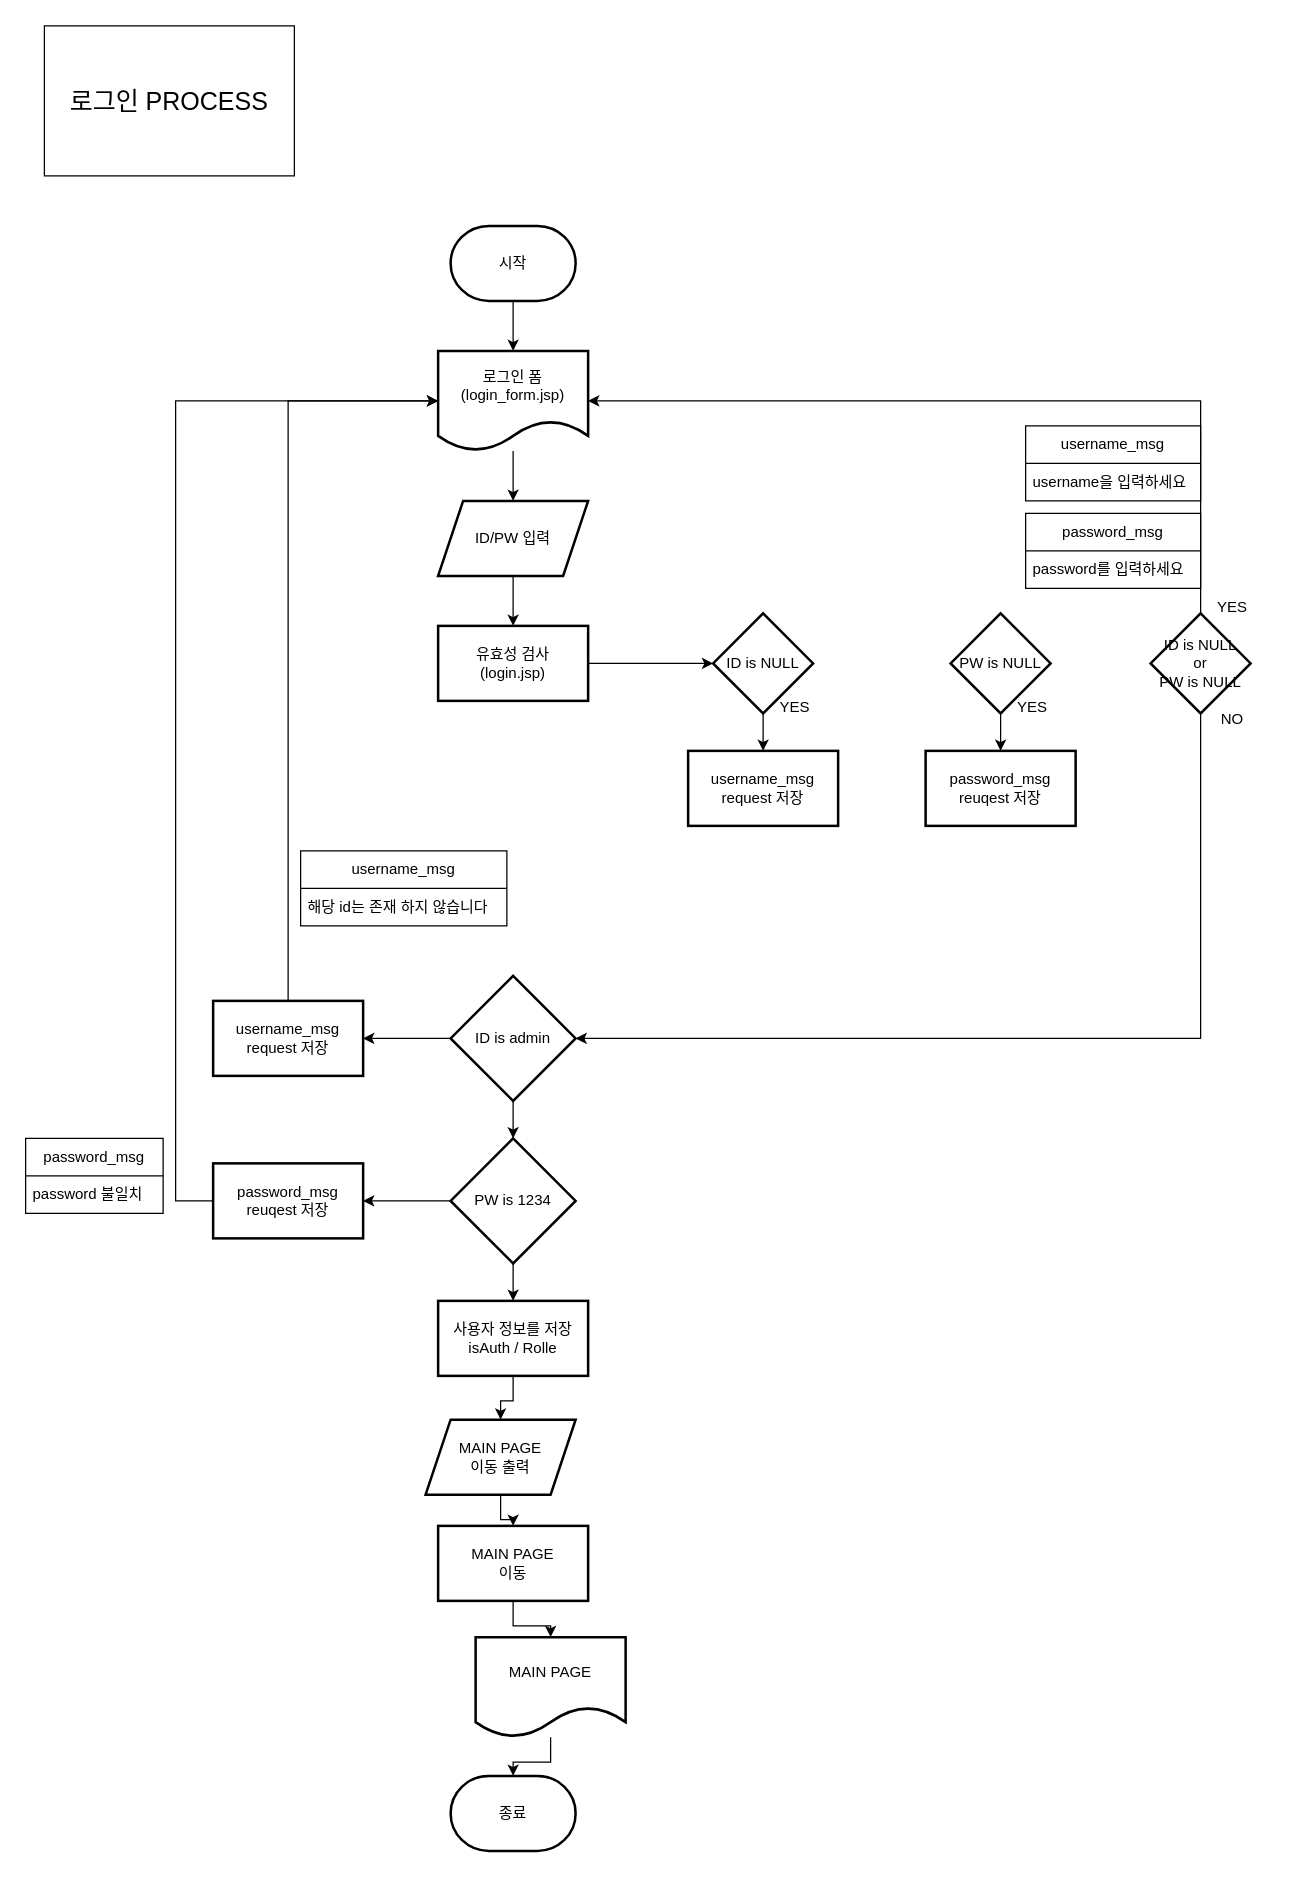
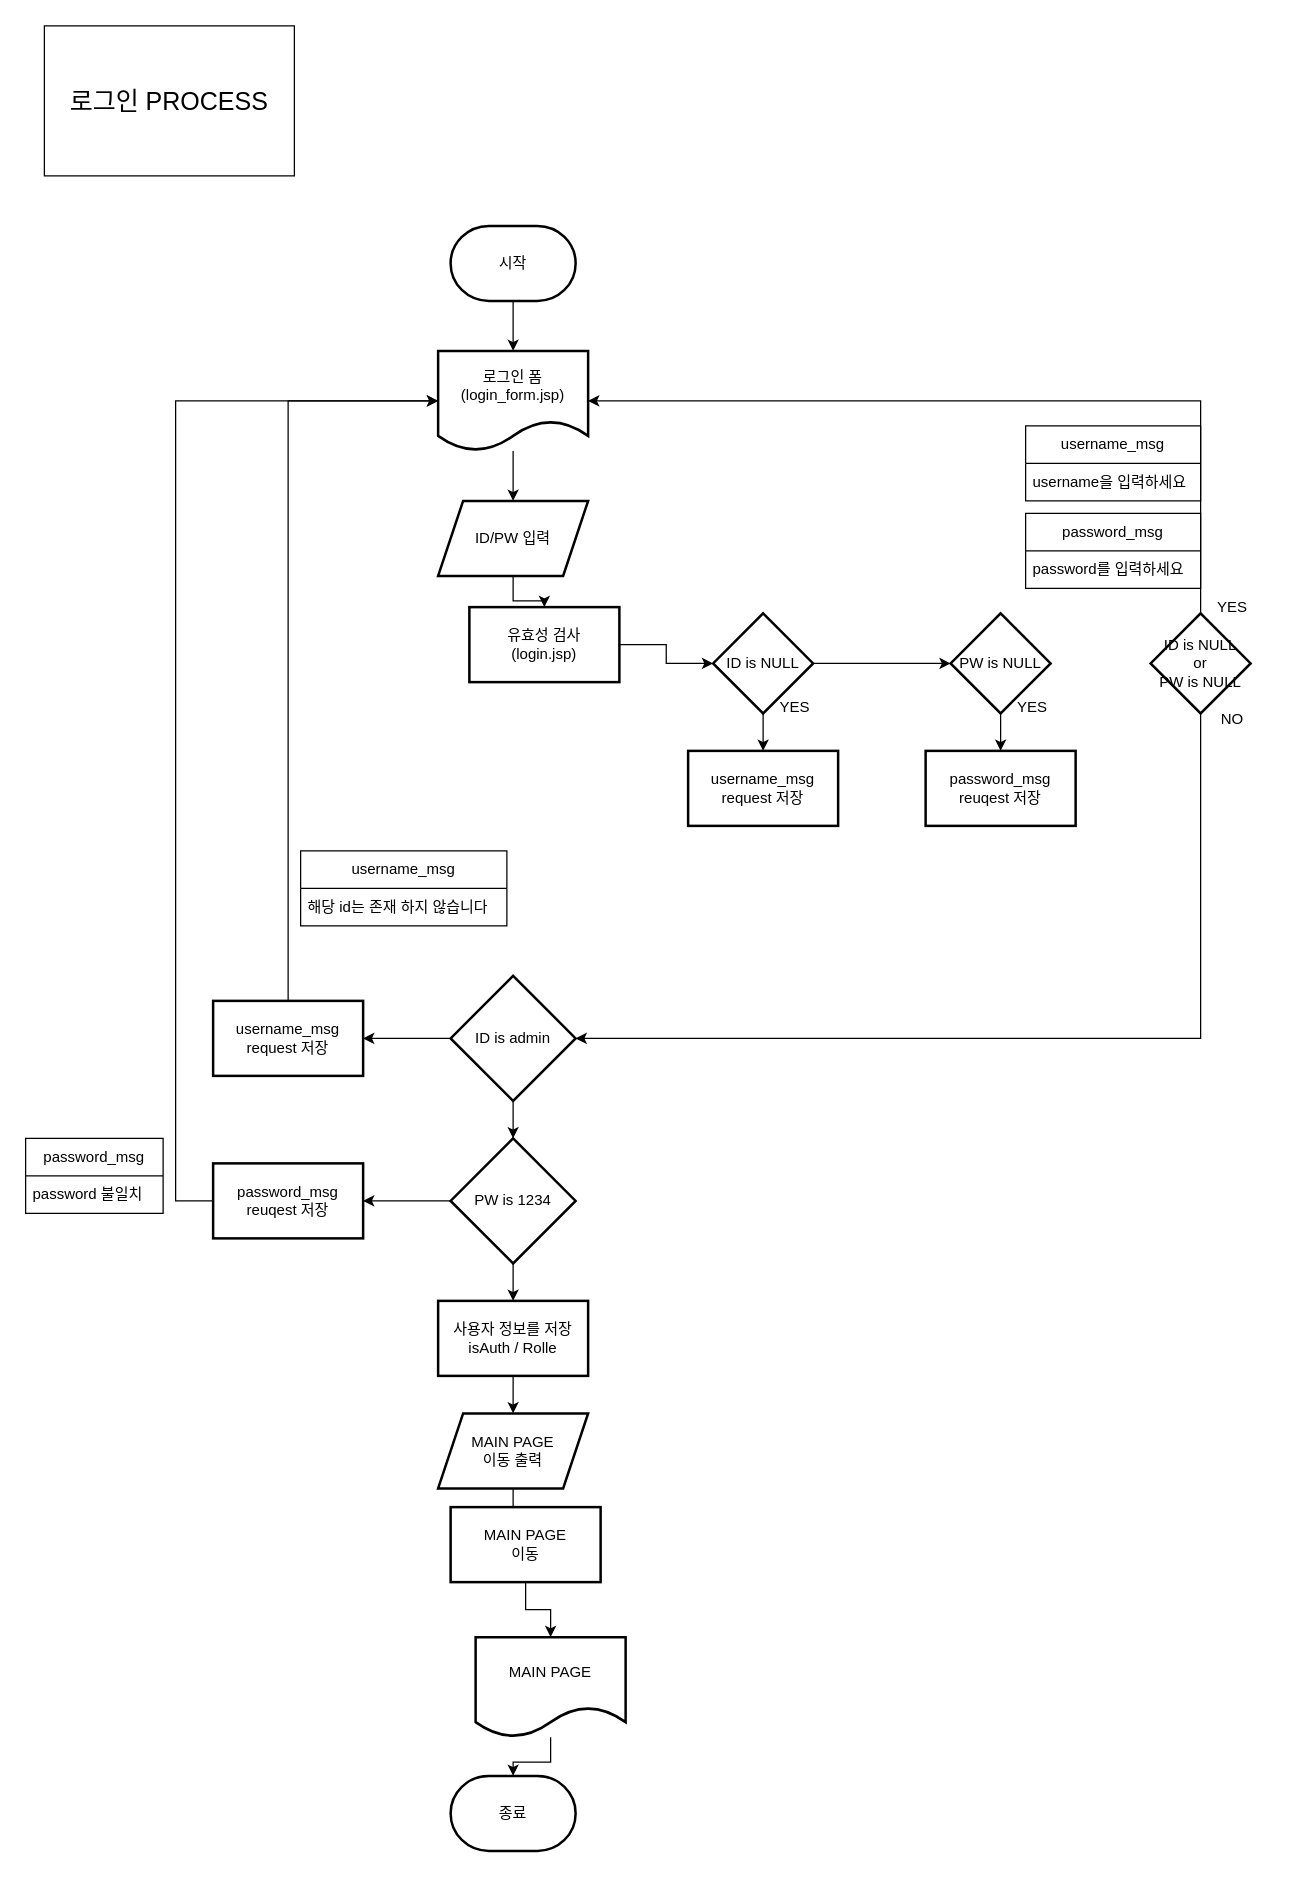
node "유효성 검사 (login.jsp)": moved (513, 663) -> (544, 644)
edge "ID is NULL" -> "PW is NULL": added
node "MAIN PAGE 이동 출력": moved (501, 1457) -> (513, 1451)
node "MAIN PAGE 이동": moved (513, 1563) -> (526, 1544)
